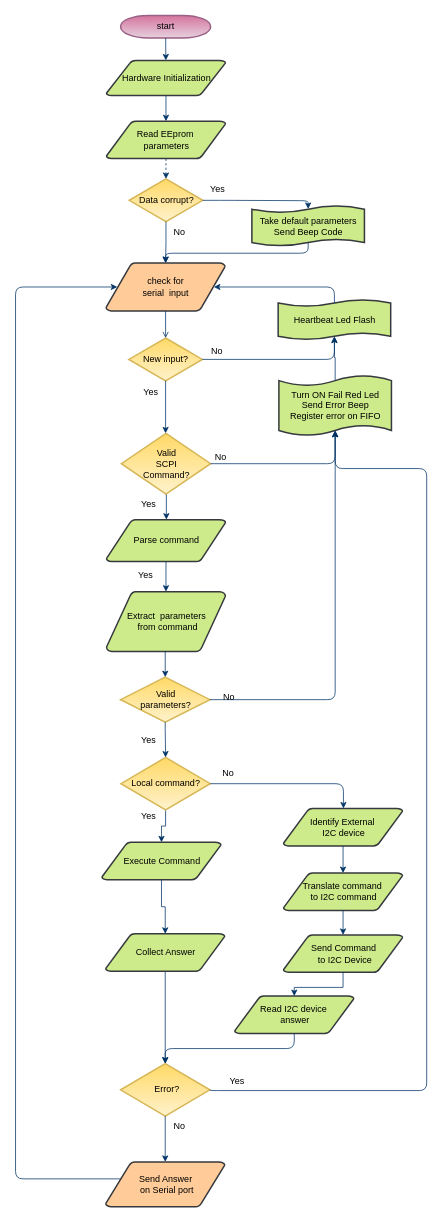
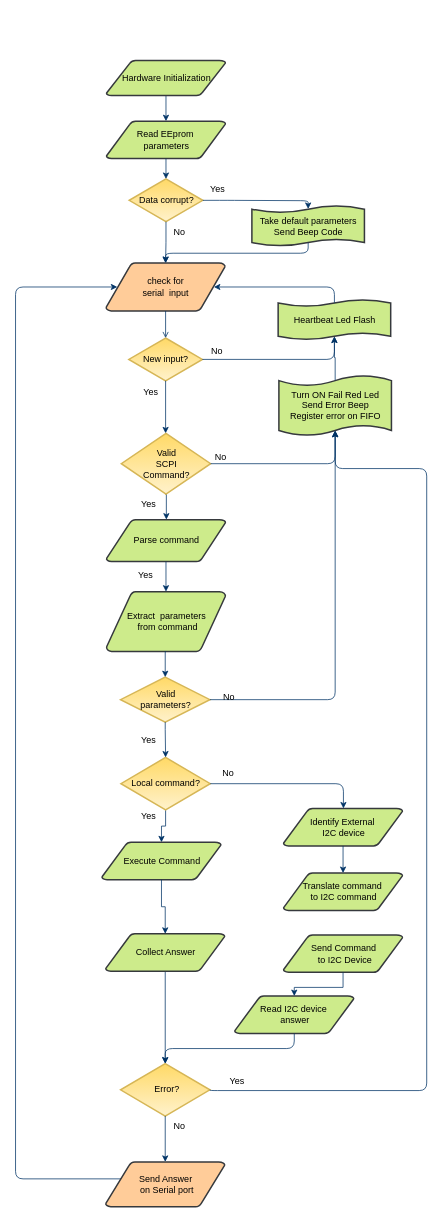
node "start": removed
edge "start" -> "Hardware Initialization": removed
edge "Read EEprom parameters" -> "Data corrupt?": style dashed -> solid
edge "Translate command to I2C command" -> "Send Command to I2C Device": removed
